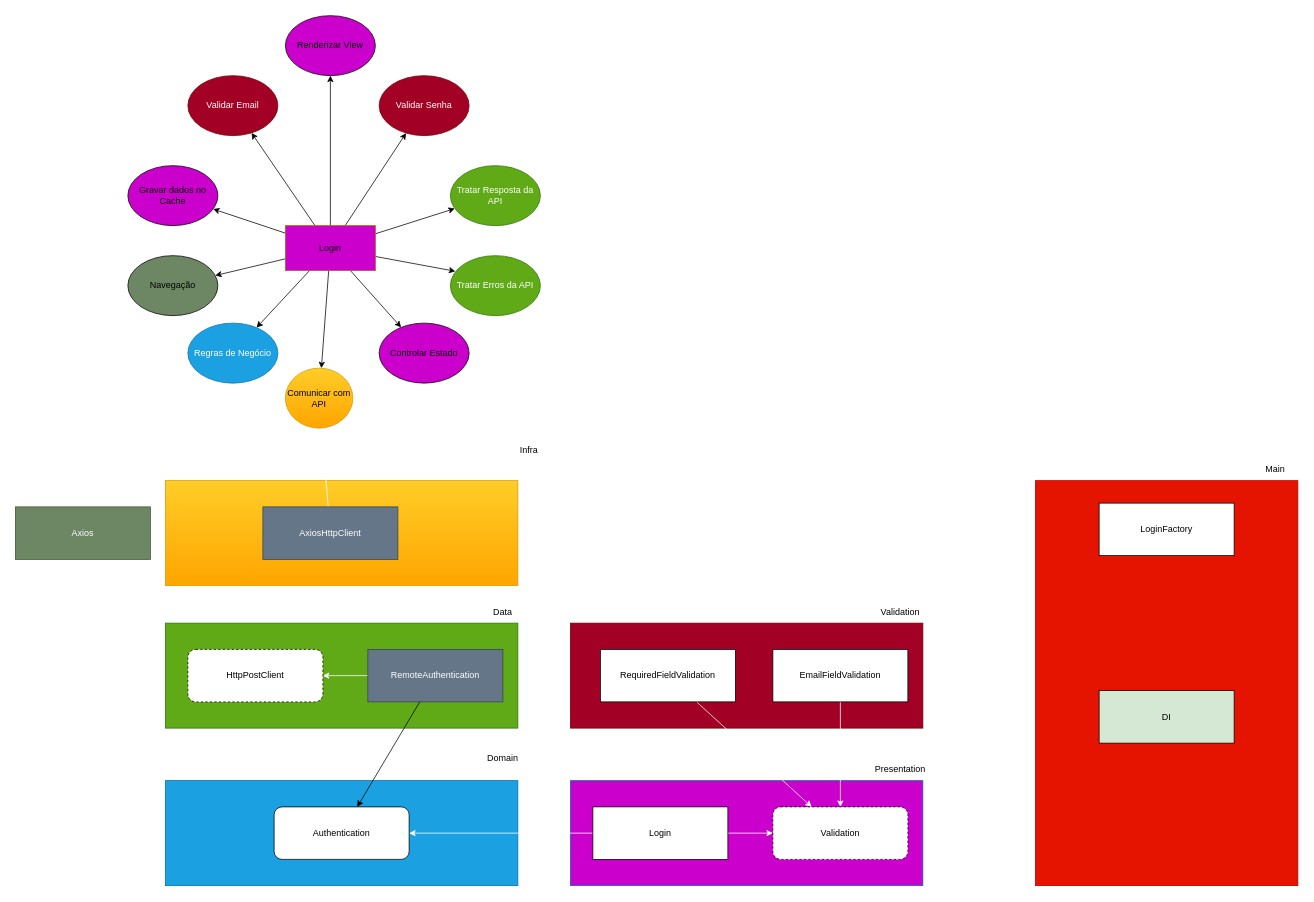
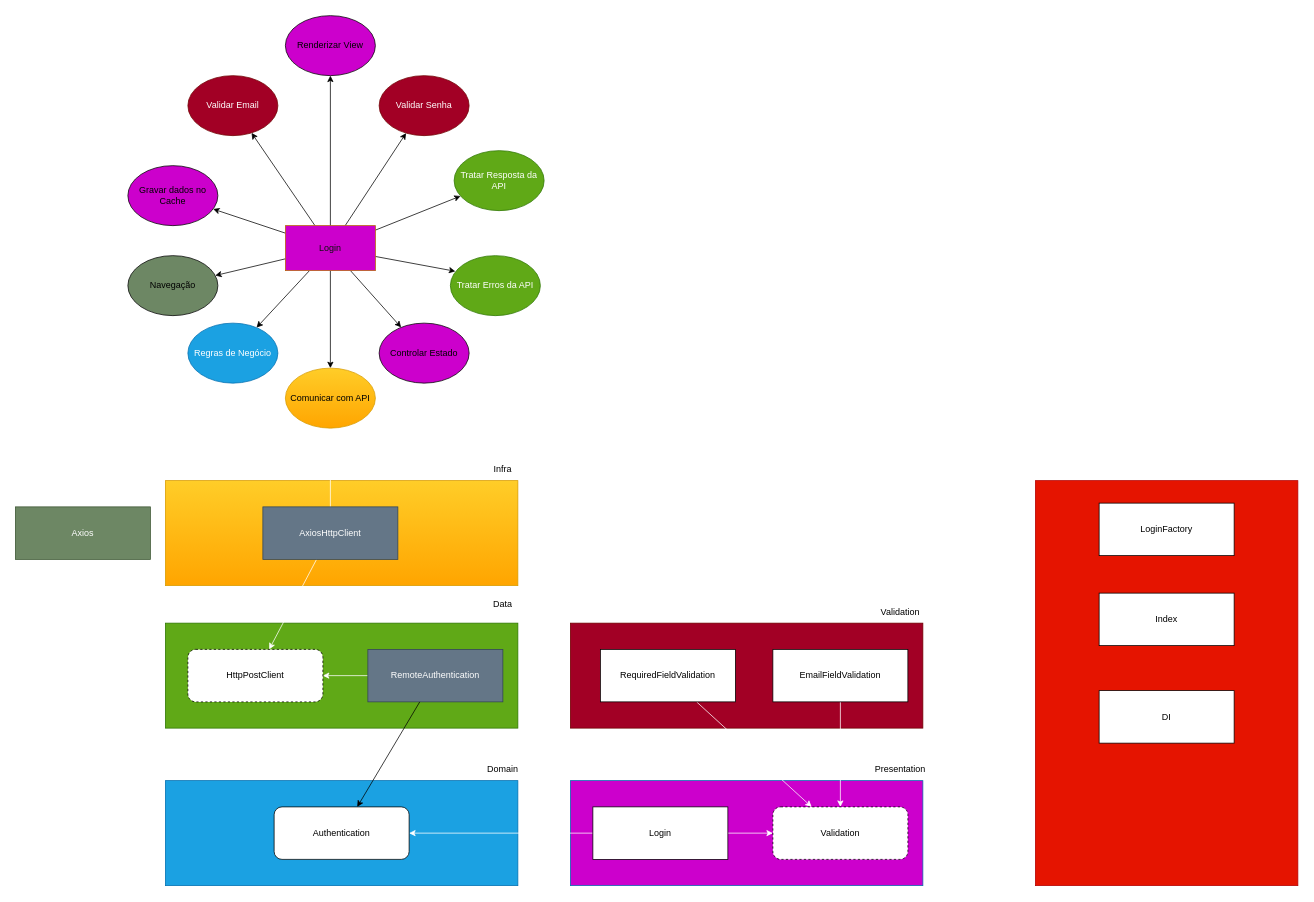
node "Tratar Resposta da API": moved (495, 195) -> (499, 180)
node "Comunicar com API": size 68x60 -> 90x60
node "Infra": moved (529, 450) -> (503, 469)
node "Main": removed
edge "AxiosHttpClient" -> "HttpPostClient": added
node "Data": moved (503, 612) -> (503, 604)
node "Index": added
node "DI": fillcolor #d5e8d4 -> #ffffff
node "Domain": moved (503, 758) -> (503, 769)
